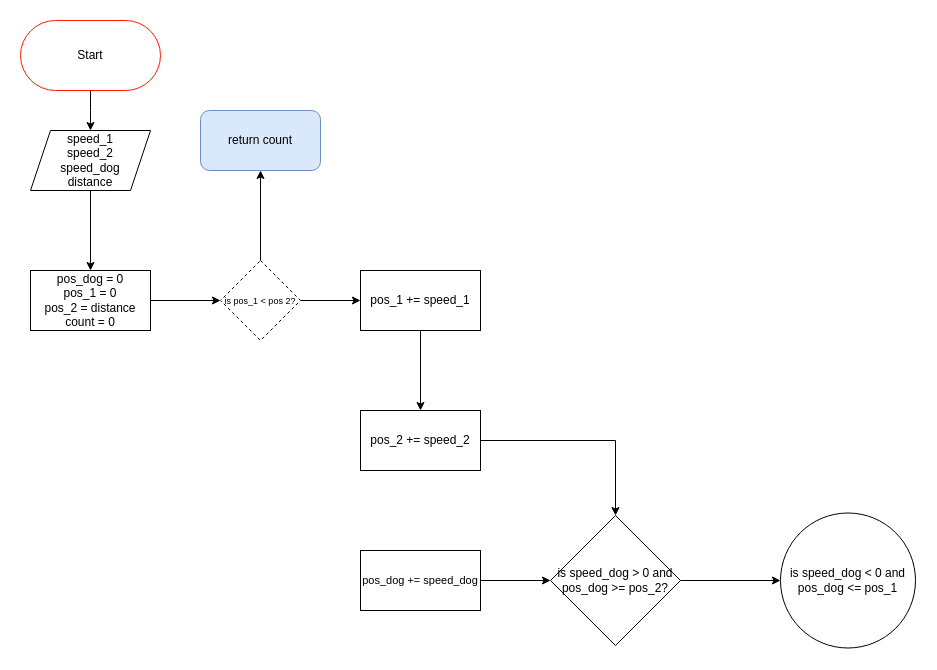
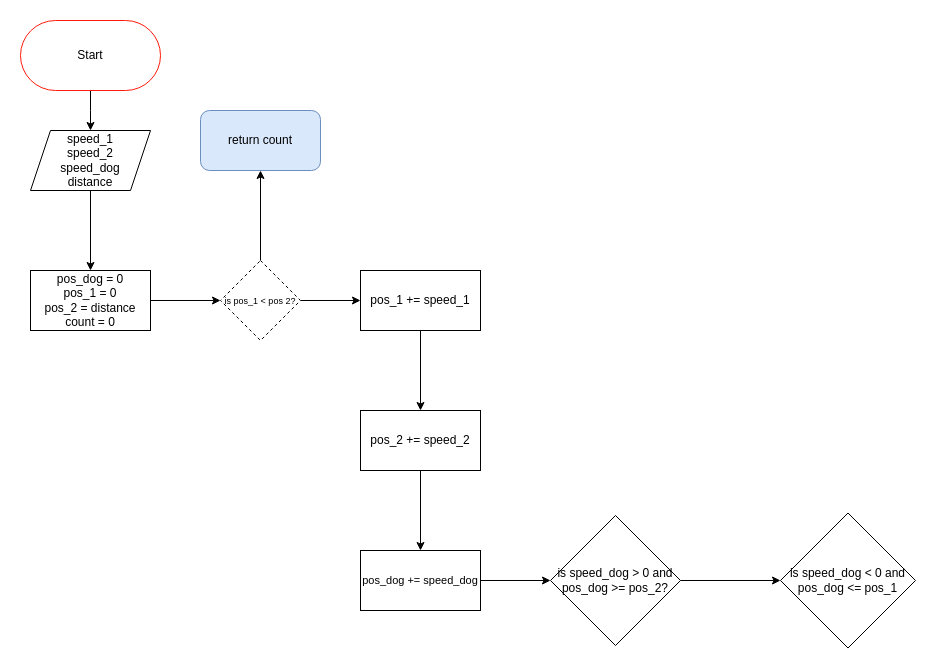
edge "pos_2 += speed_2" -> "is speed_dog > 0 and pos_dog >= pos_2?": now "pos_2 += speed_2" -> "pos_dog += speed_dog"
node "is speed_dog < 0 and pos_dog <= pos_1": shape ellipse -> diamond
